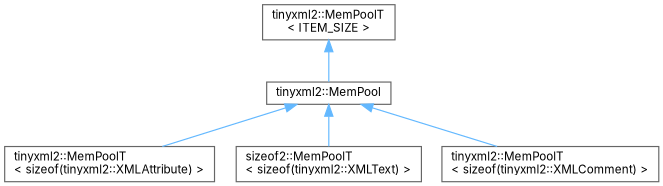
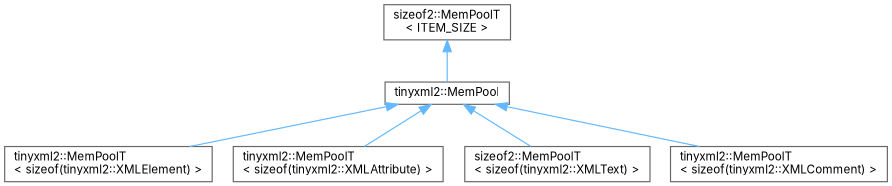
node "tinyxml2::MemPoolT < ITEM_SIZE >": label "tinyxml2::MemPoolT < ITEM_SIZE >" -> "sizeof2::MemPoolT < ITEM_SIZE >"
node "tinyxml2::MemPoolT < sizeof(tinyxml2::XMLElement) >": added
